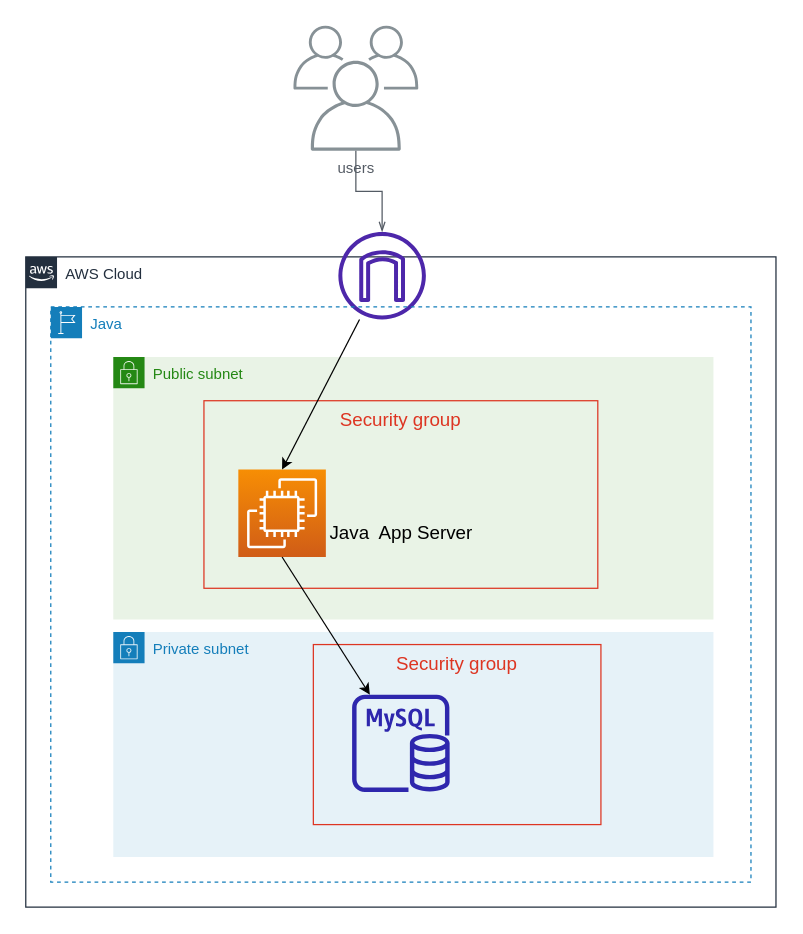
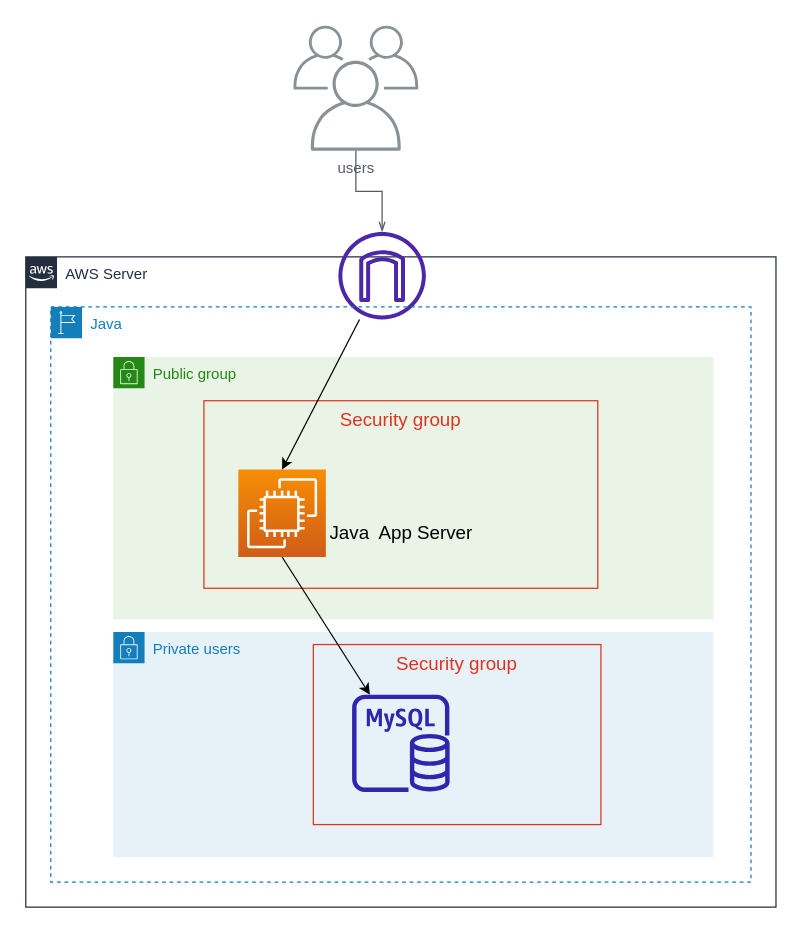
node "AWS Cloud": label "AWS Cloud" -> "AWS Server"
node "Public subnet": label "Public subnet" -> "Public group"
node "Private subnet": label "Private subnet" -> "Private users"
